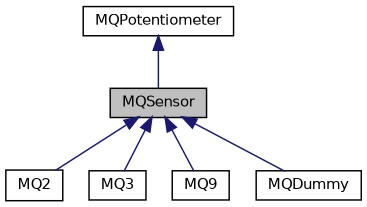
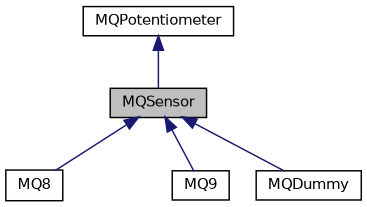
node "MQ2": label "MQ2" -> "MQ8"
node "MQ3": removed
